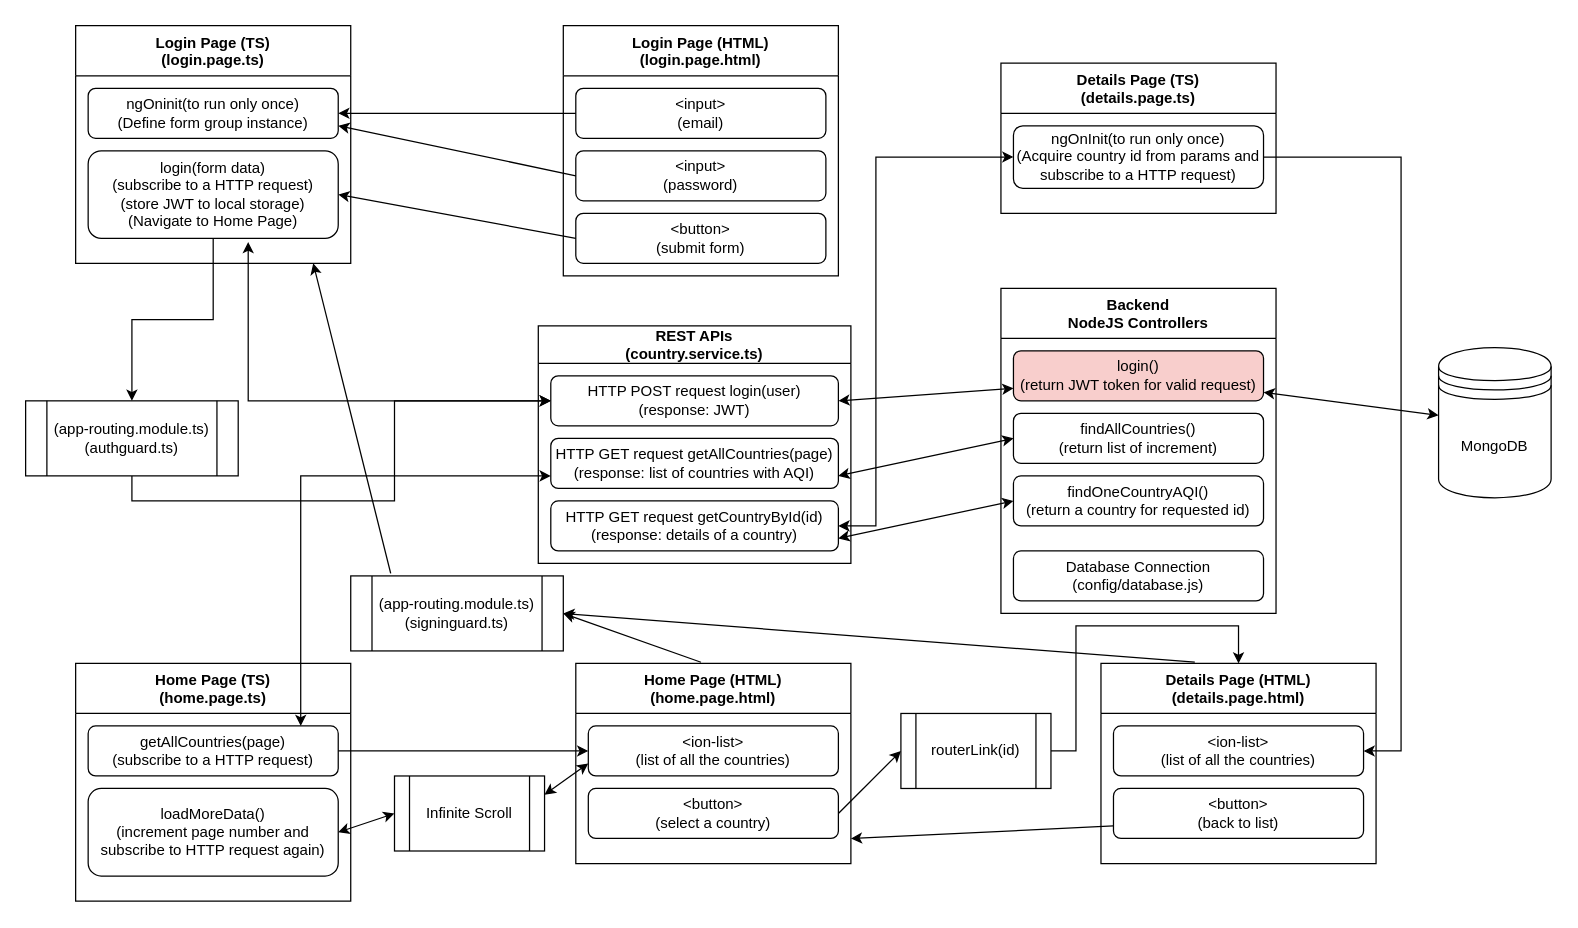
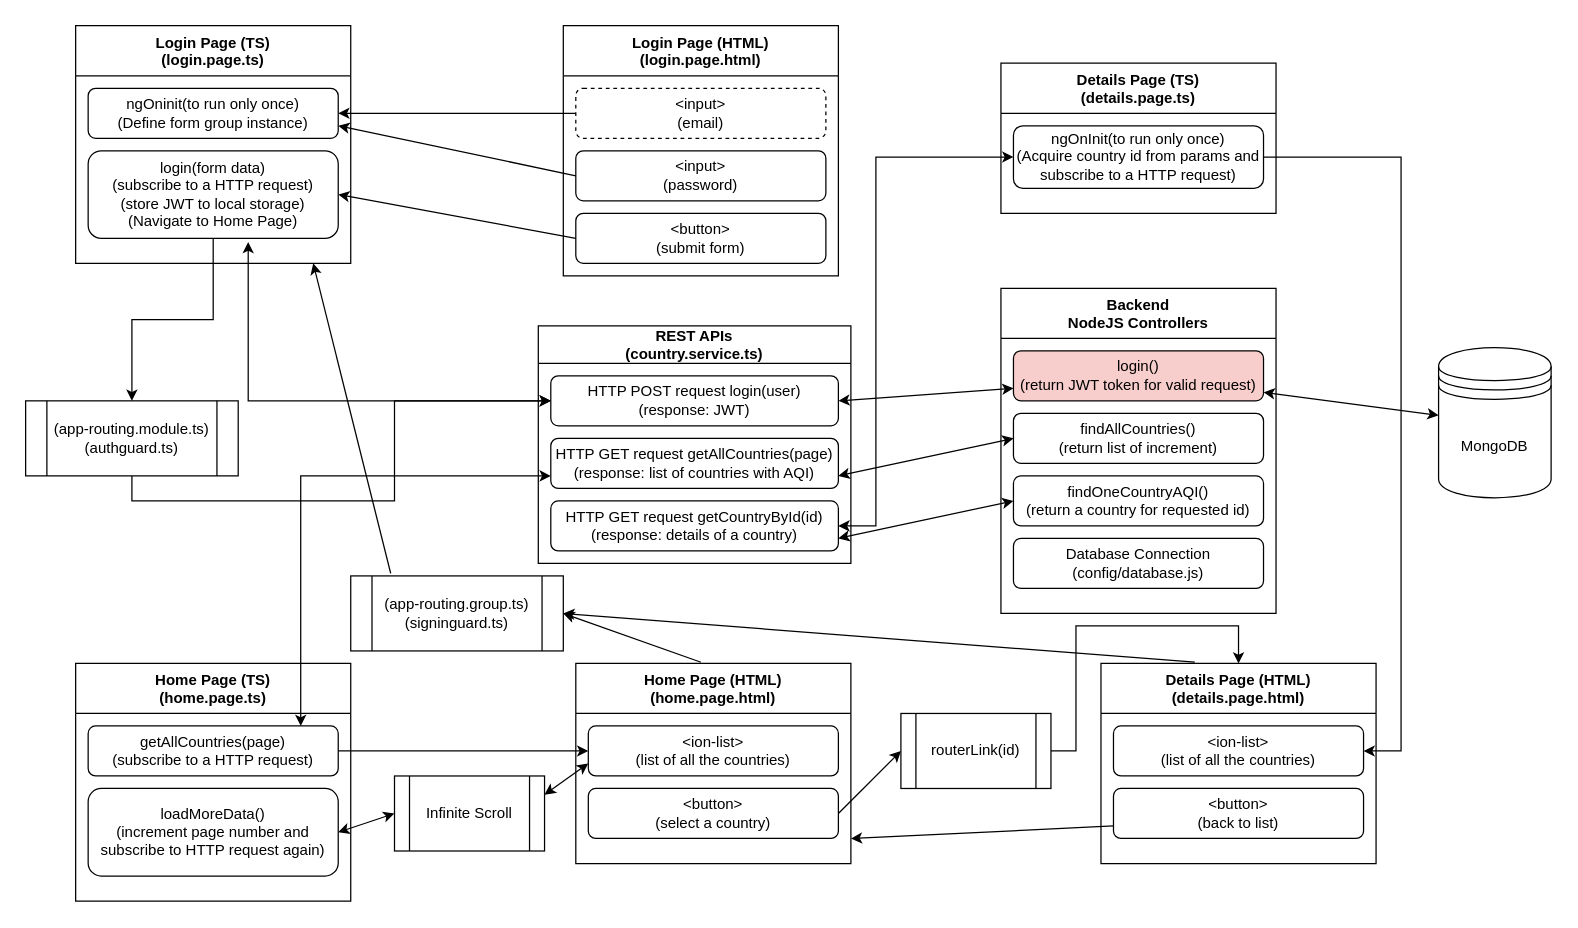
node "<input> (email)": style solid -> dashed
node "Database Connection (config/database.js)": moved (1138, 576) -> (1138, 563)
node "(app-routing.module.ts) (signinguard.ts)": label "(app-routing.module.ts) (signinguard.ts)" -> "(app-routing.group.ts) (signinguard.ts)"
